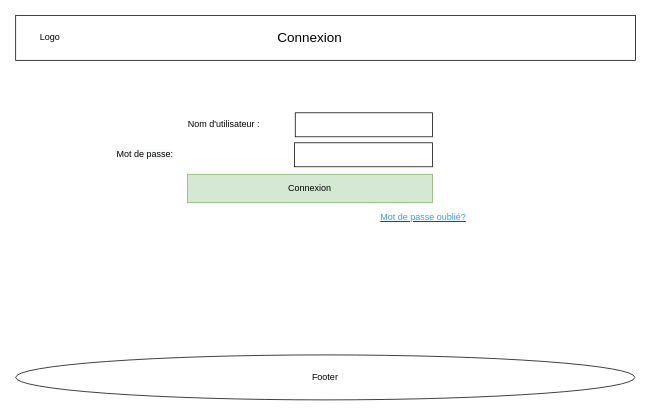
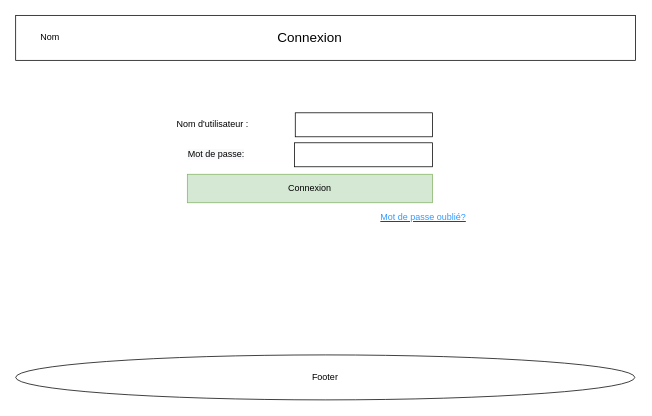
node "Logo": label "Logo" -> "Nom"
node "Nom d'utilisateur :": moved (225, 125) -> (214, 125)
node "Mot de passe:": moved (163, 155) -> (234, 155)
